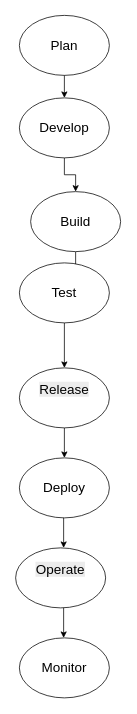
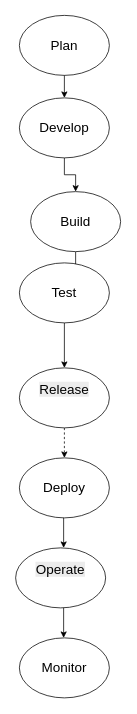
edge "Release" -> "Deploy": style solid -> dashed
